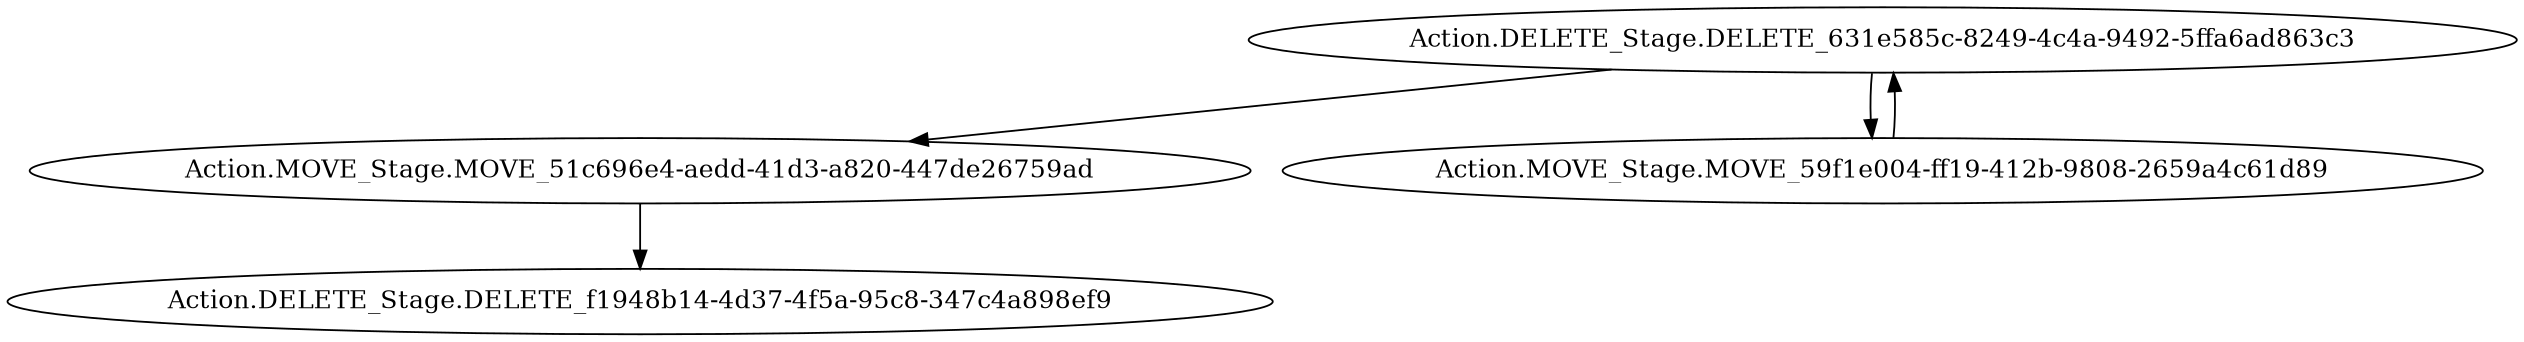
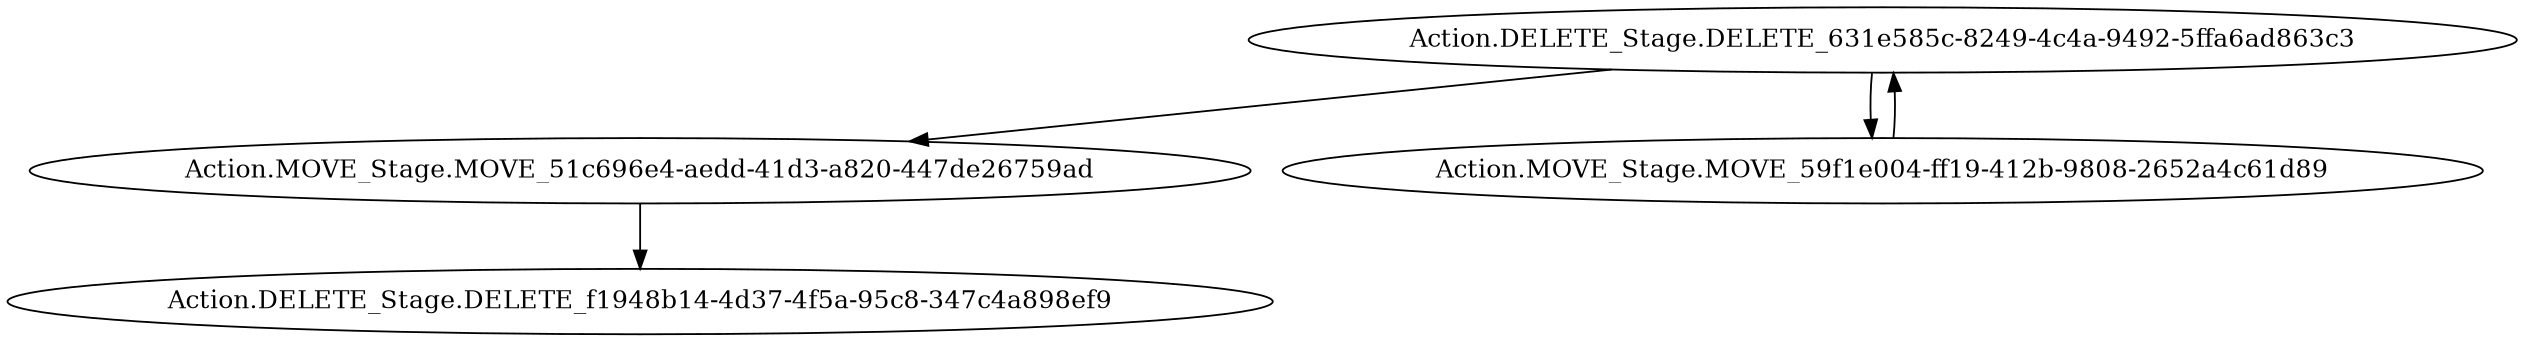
node "Action.MOVE_Stage.MOVE_59f1e004-ff19-412b-9808-2659a4c61d89": label "Action.MOVE_Stage.MOVE_59f1e004-ff19-412b-9808-2659a4c61d89" -> "Action.MOVE_Stage.MOVE_59f1e004-ff19-412b-9808-2652a4c61d89"
